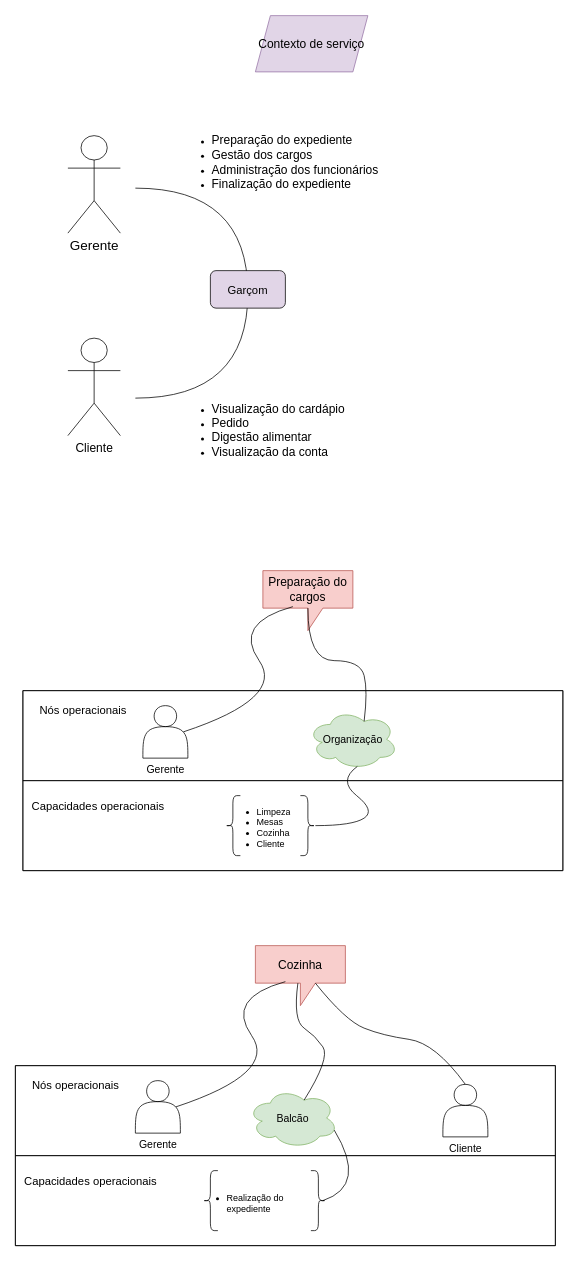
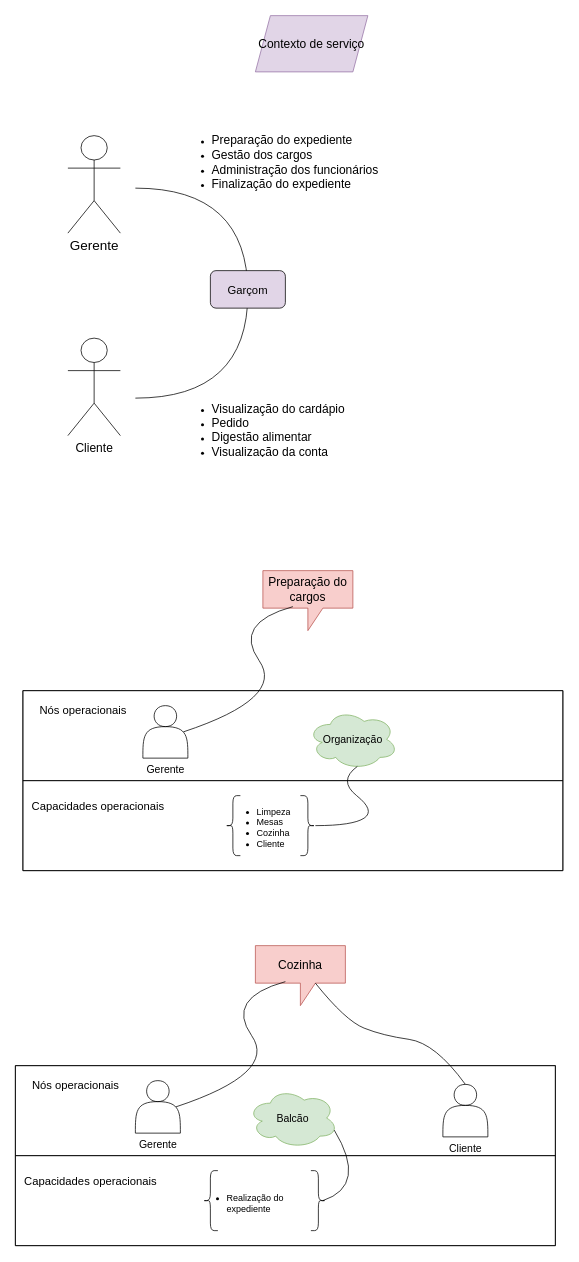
edge "Preparação do cargos" -- "Organização": removed
edge "Cozinha" -- "Balcão": removed
